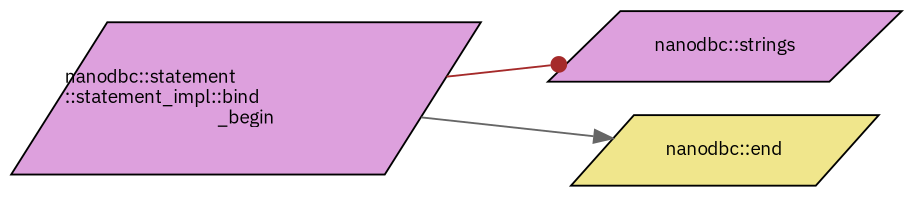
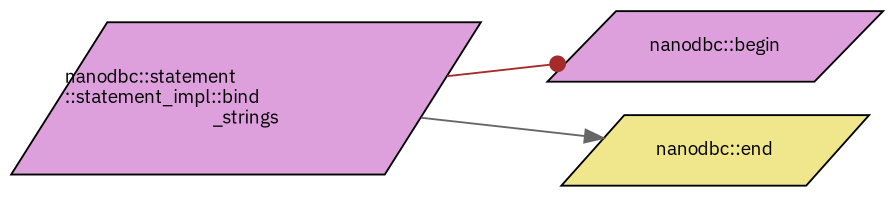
node "nanodbc::strings": label "nanodbc::strings" -> "nanodbc::begin"
node "nanodbc::statement ::statement_impl::bind _begin": label "nanodbc::statement ::statement_impl::bind _begin" -> "nanodbc::statement ::statement_impl::bind _strings"
